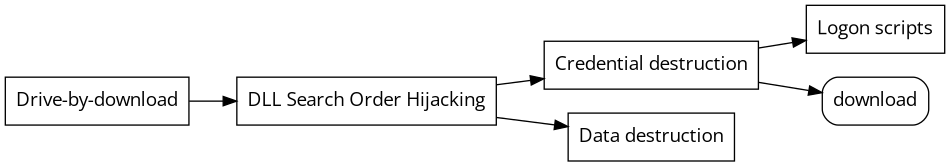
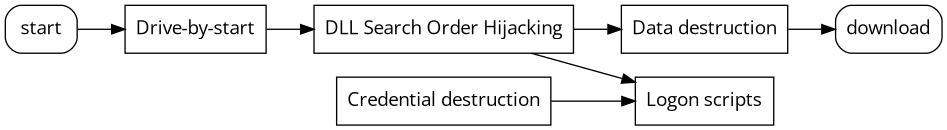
node "start": added
edge "DLL Search Order Hijacking" -> "Credential destruction": now "DLL Search Order Hijacking" -> "Logon scripts"
edge "Credential destruction" -> "download": now "Data destruction" -> "download"
node "Drive-by-download": label "Drive-by-download" -> "Drive-by-start"
